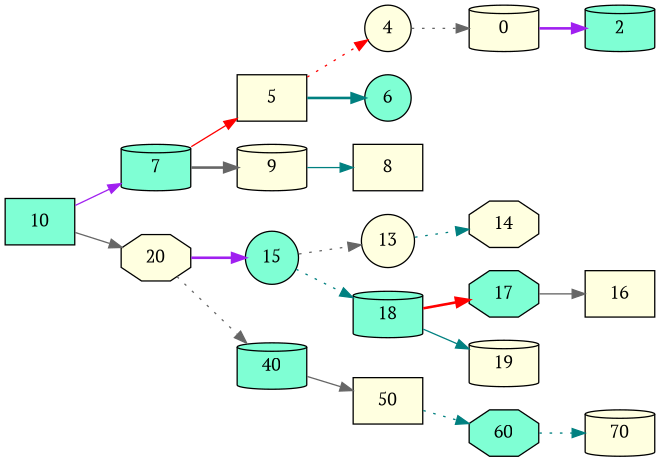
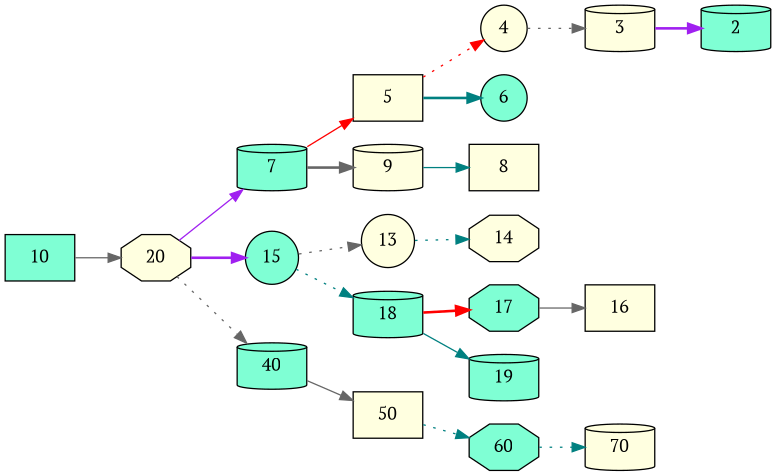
node "0": label "0" -> "3"
edge "10" -> "7": now "20" -> "7"
node "19": fillcolor lightyellow -> aquamarine
